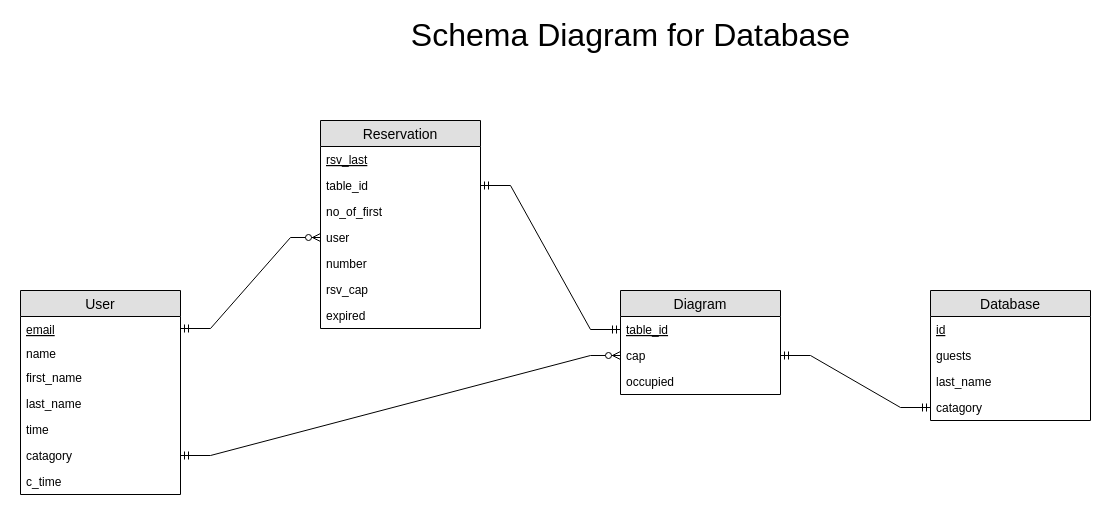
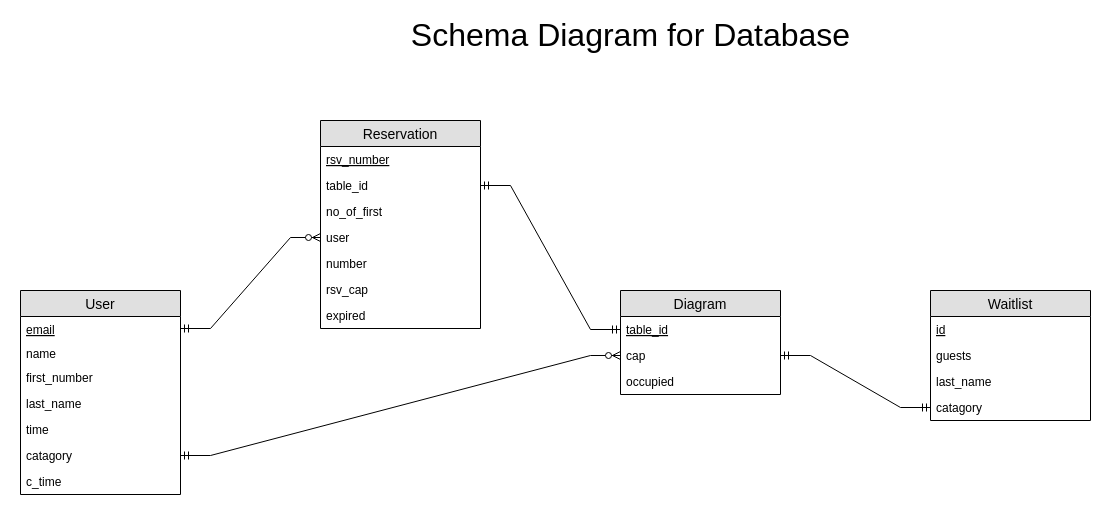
node "rsv_last": label "rsv_last" -> "rsv_number"
node "Database": label "Database" -> "Waitlist"
node "first_name": label "first_name" -> "first_number"
